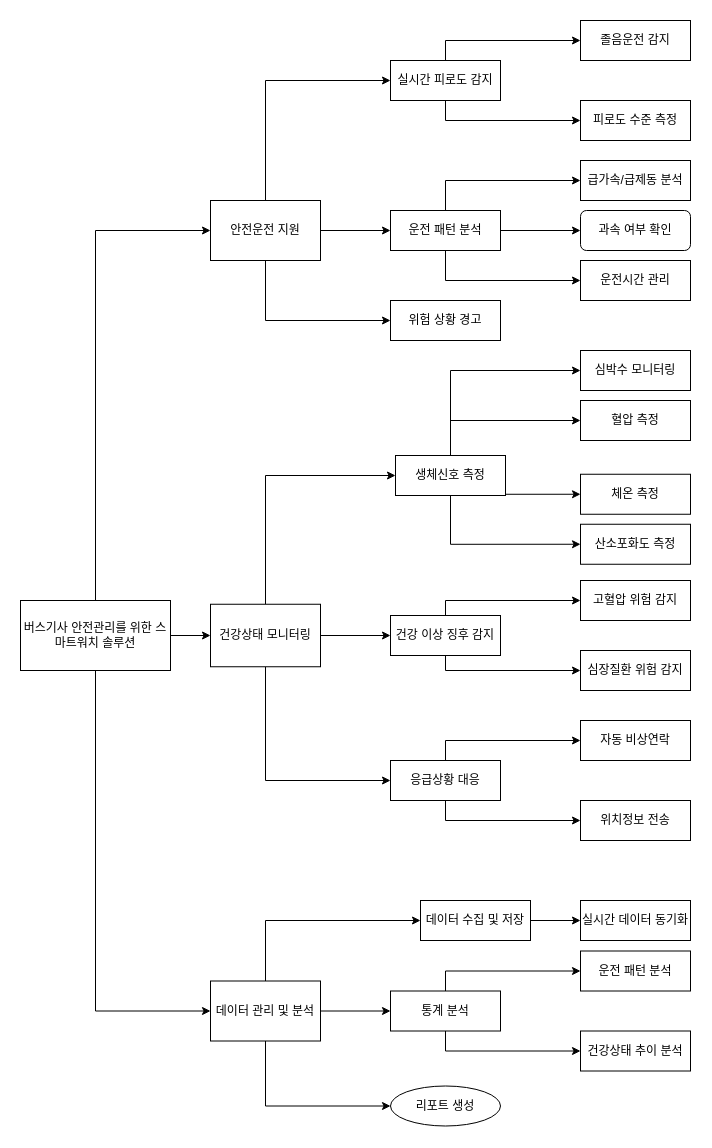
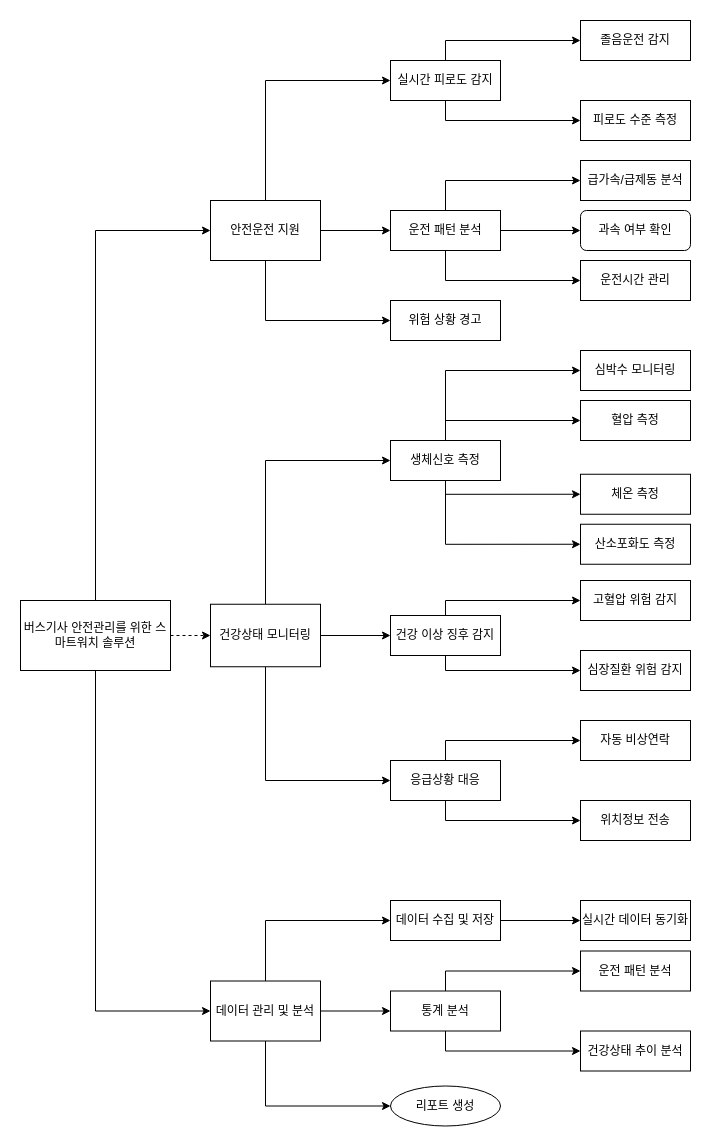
node "생체신호 측정": moved (451, 476) -> (446, 461)
edge "버스기사 안전관리를 위한 스마트워치 솔루션" -> "건강상태 모니터링": style solid -> dashed
node "데이터 수집 및 저장": moved (476, 921) -> (446, 921)
